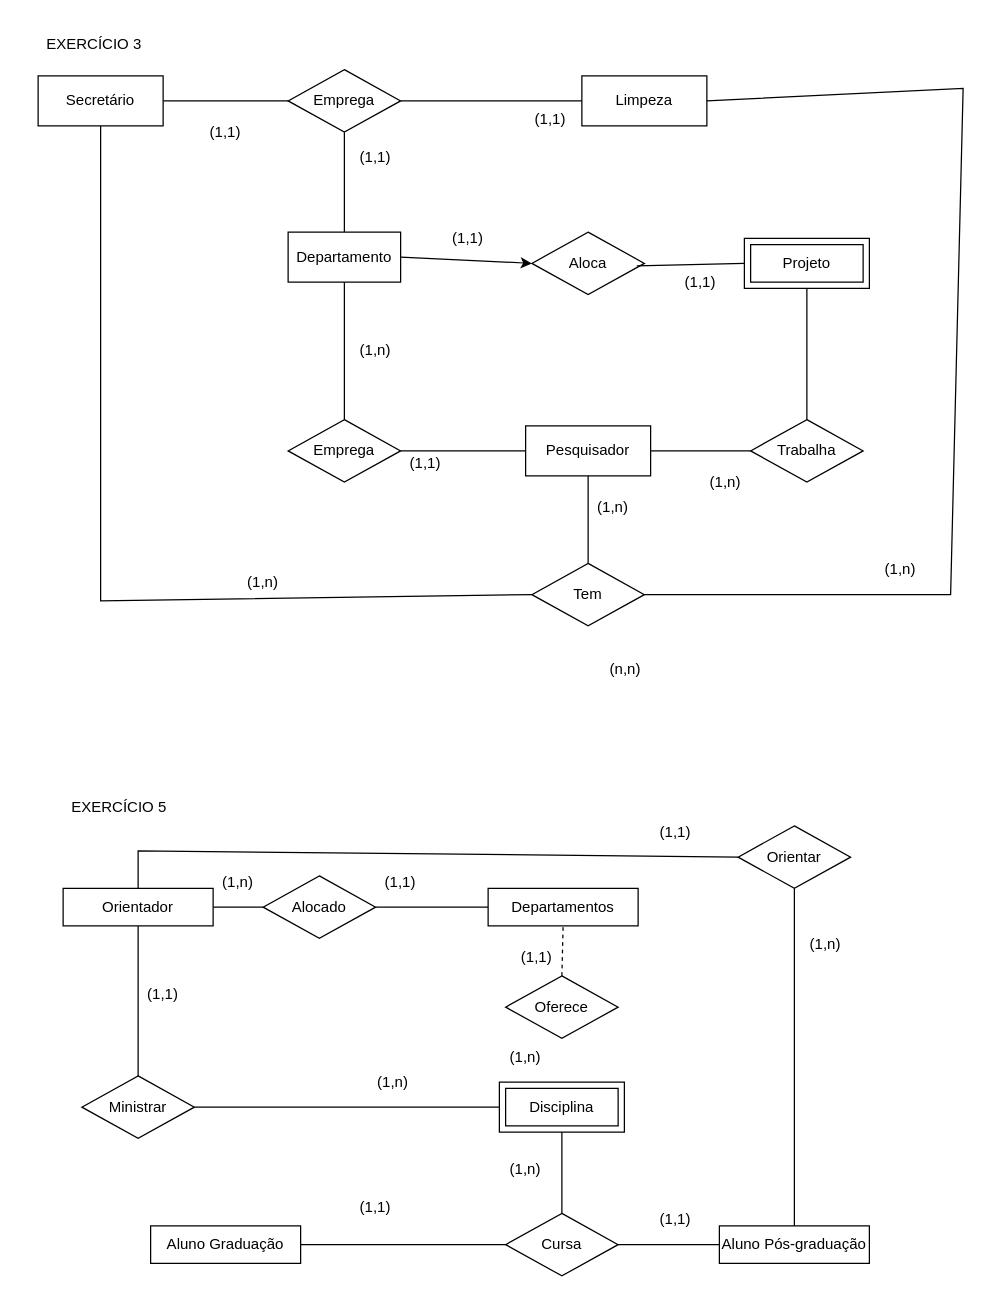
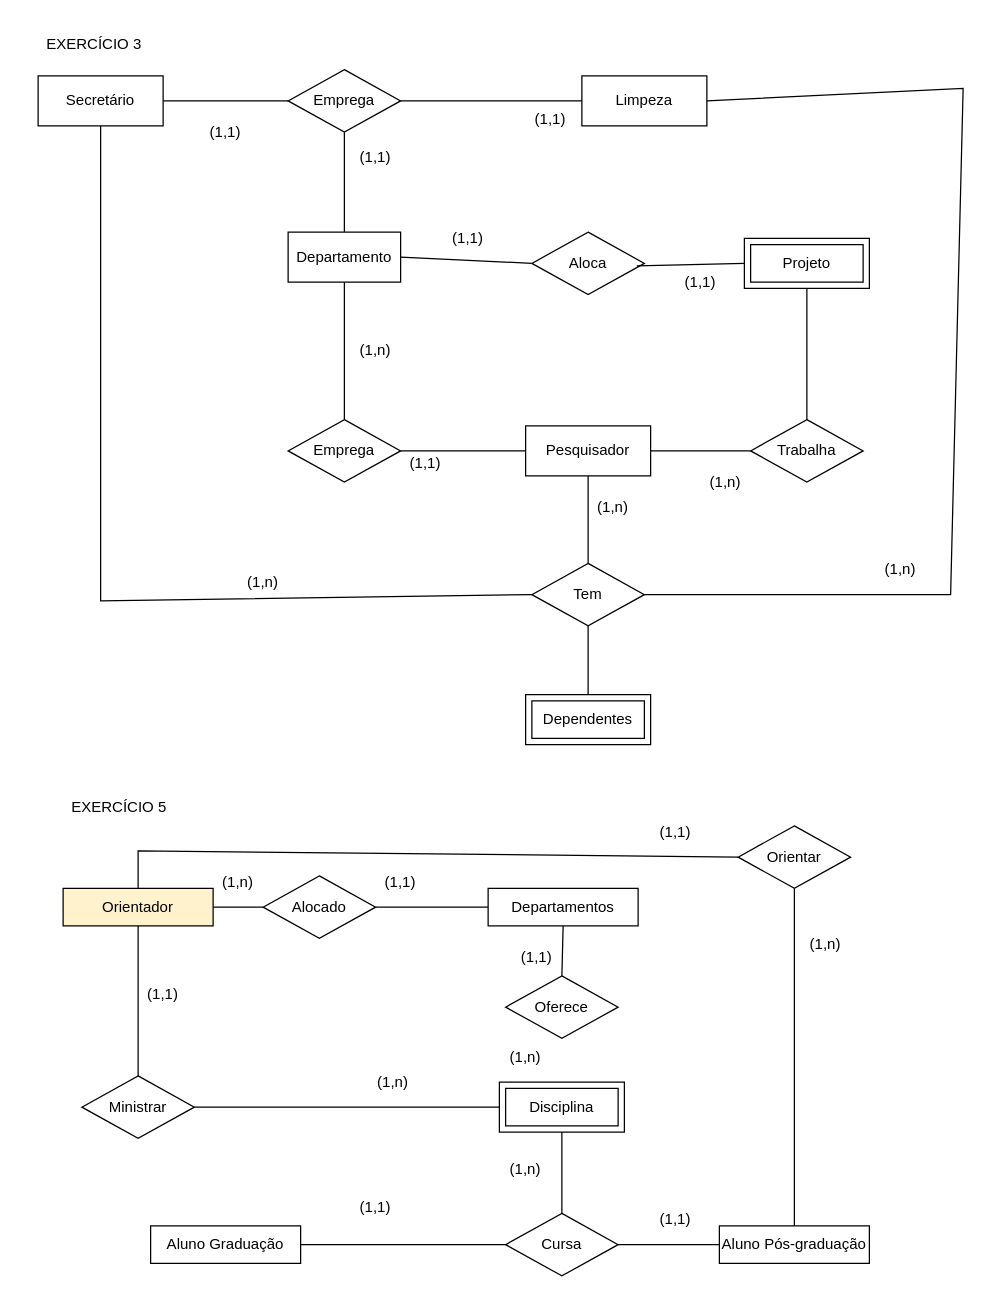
edge "Departamento" -> "Aloca": arrowhead classic -> none
edge "Tem" -- "Dependentes": added
node "(n,n)": removed
node "Dependentes": added
node "Orientador": fillcolor #ffffff -> #fff2cc
edge "Departamentos" -- "Oferece": style dashed -> solid
